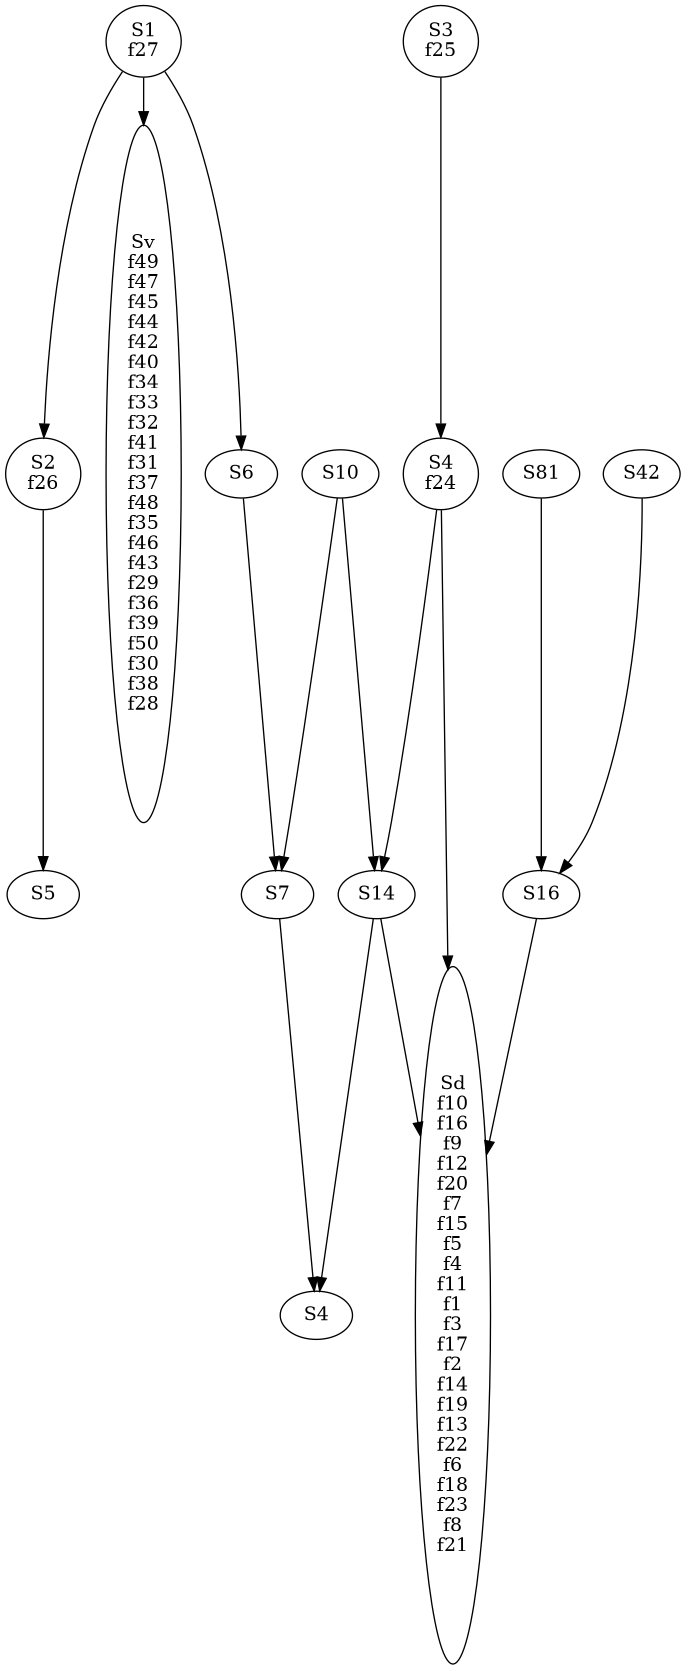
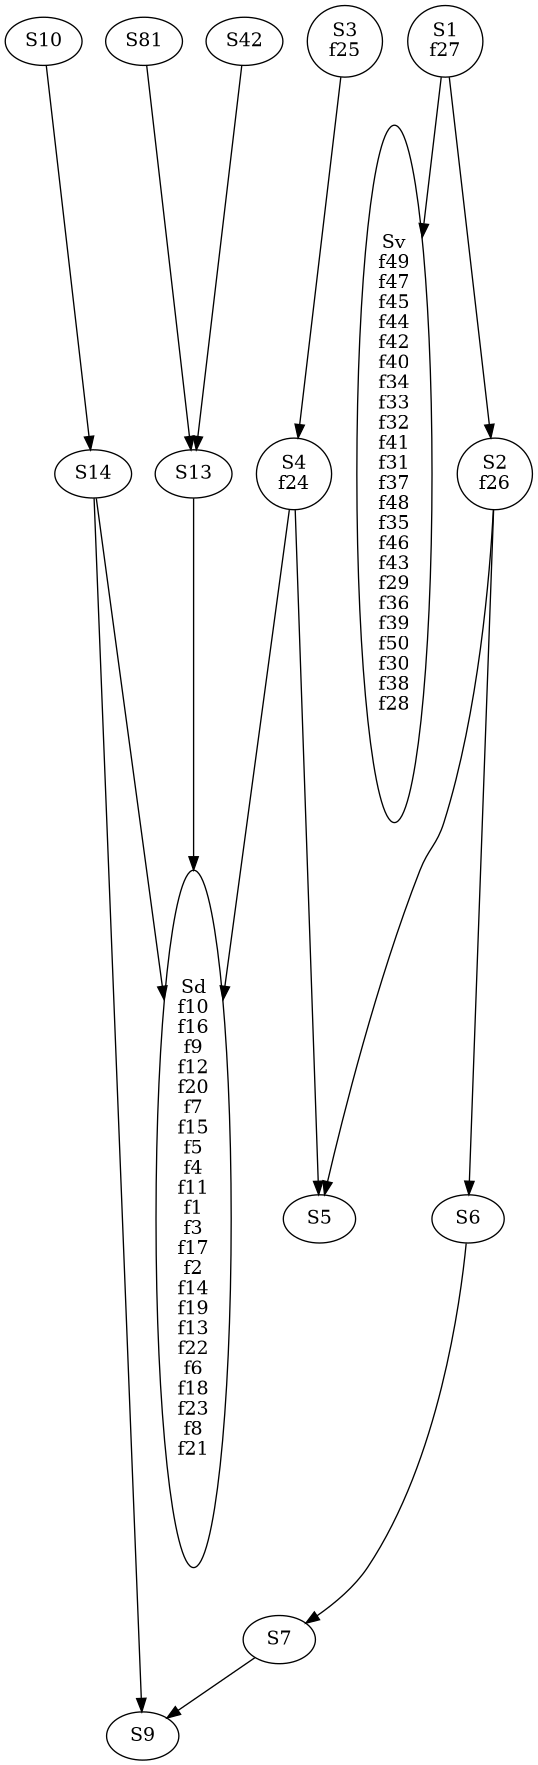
edge "S1 f27" -> "S6": now "S2 f26" -> "S6"
edge "S10" -> "S7": removed
edge "S4 f24" -> "S14": now "S4 f24" -> "S5"
node "S16": label "S16" -> "S13"
node "S4": label "S4" -> "S9"
